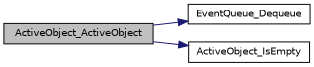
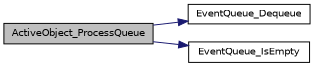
node "ActiveObject_ActiveObject": label "ActiveObject_ActiveObject" -> "ActiveObject_ProcessQueue"
node "ActiveObject_IsEmpty": label "ActiveObject_IsEmpty" -> "EventQueue_IsEmpty"
